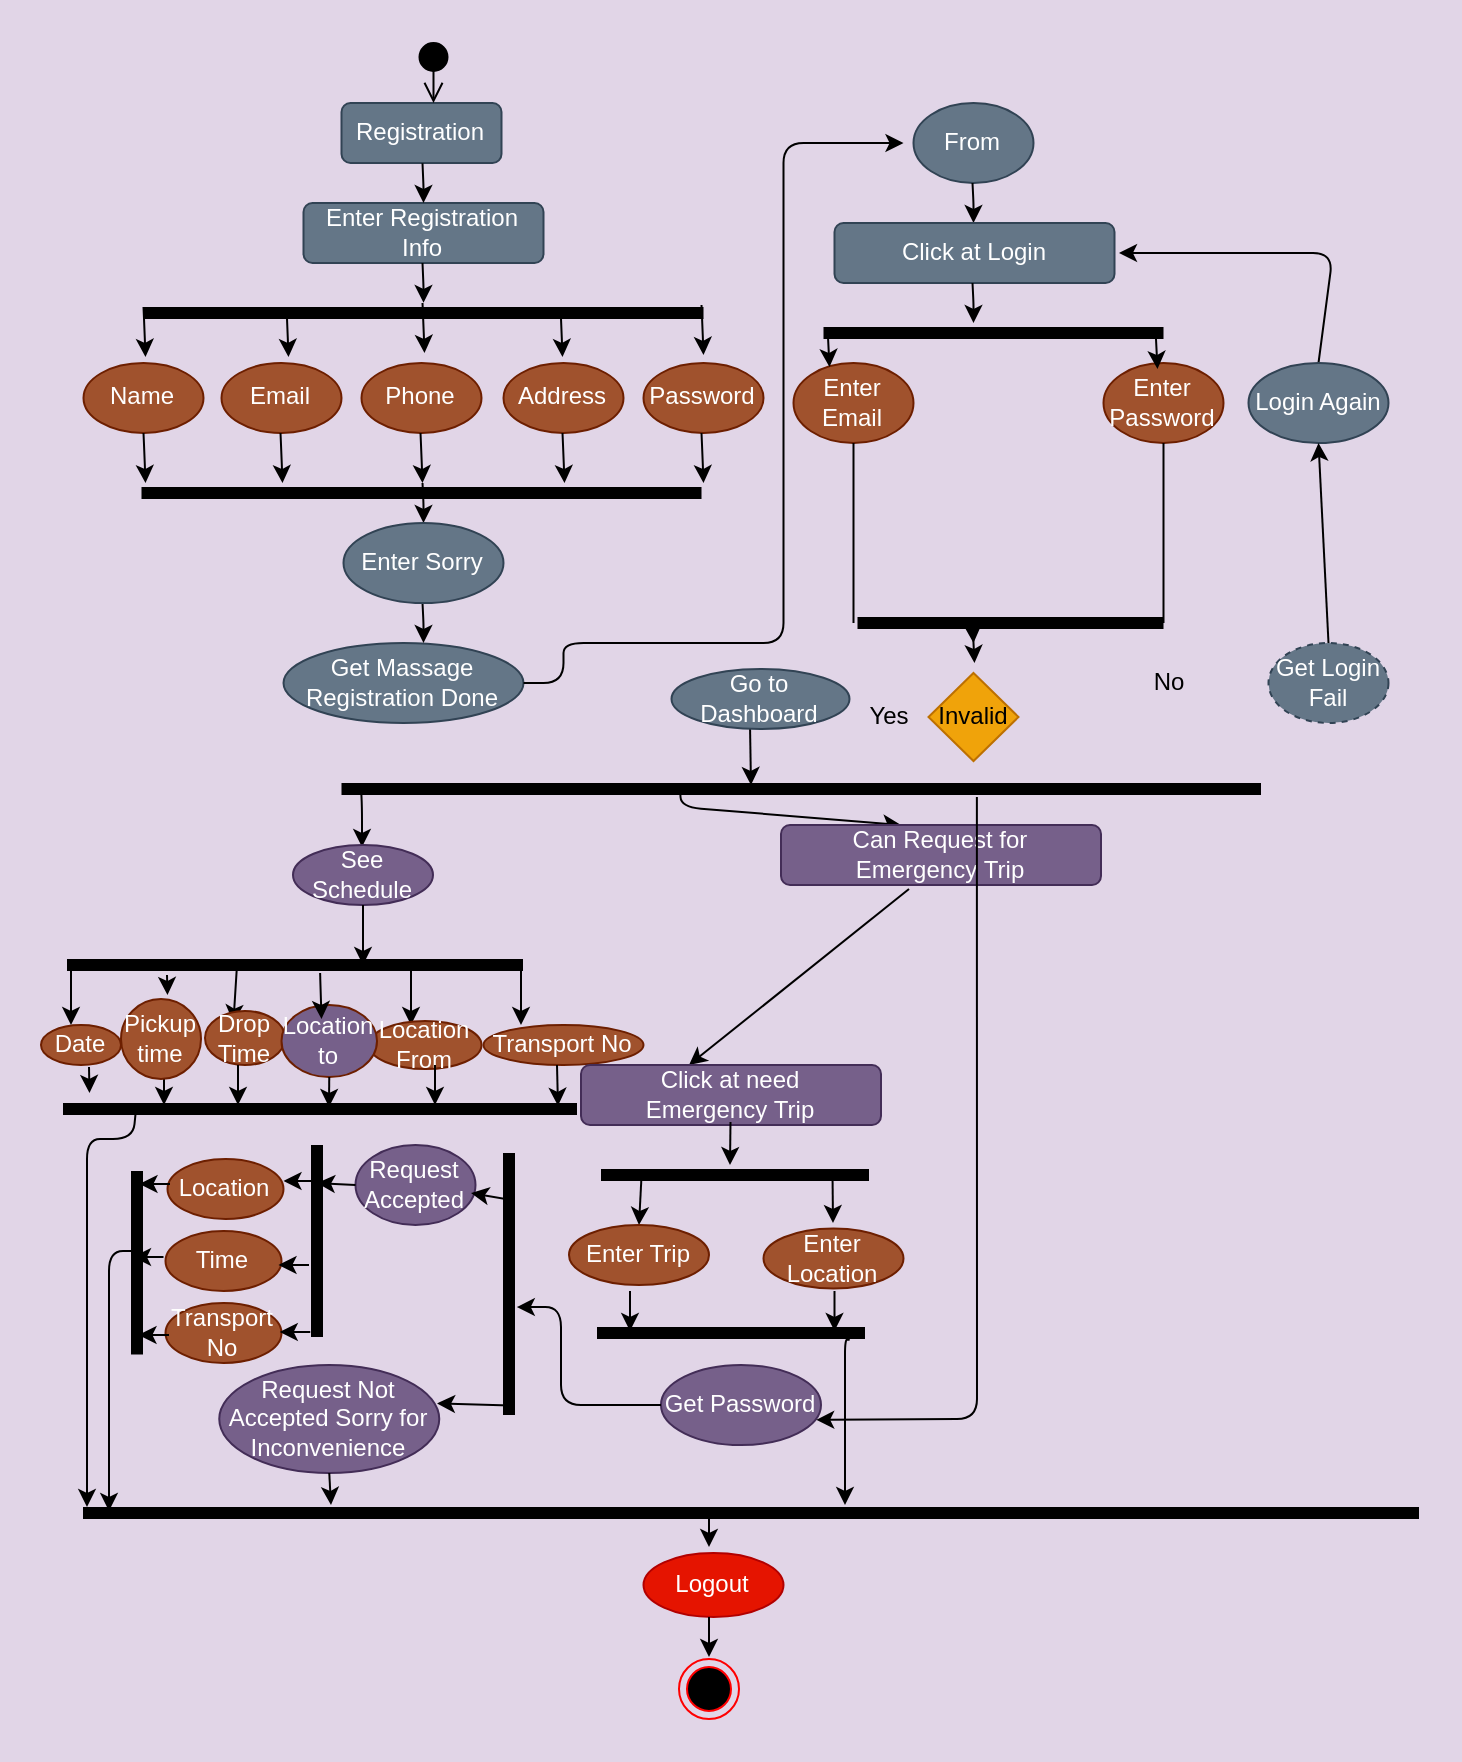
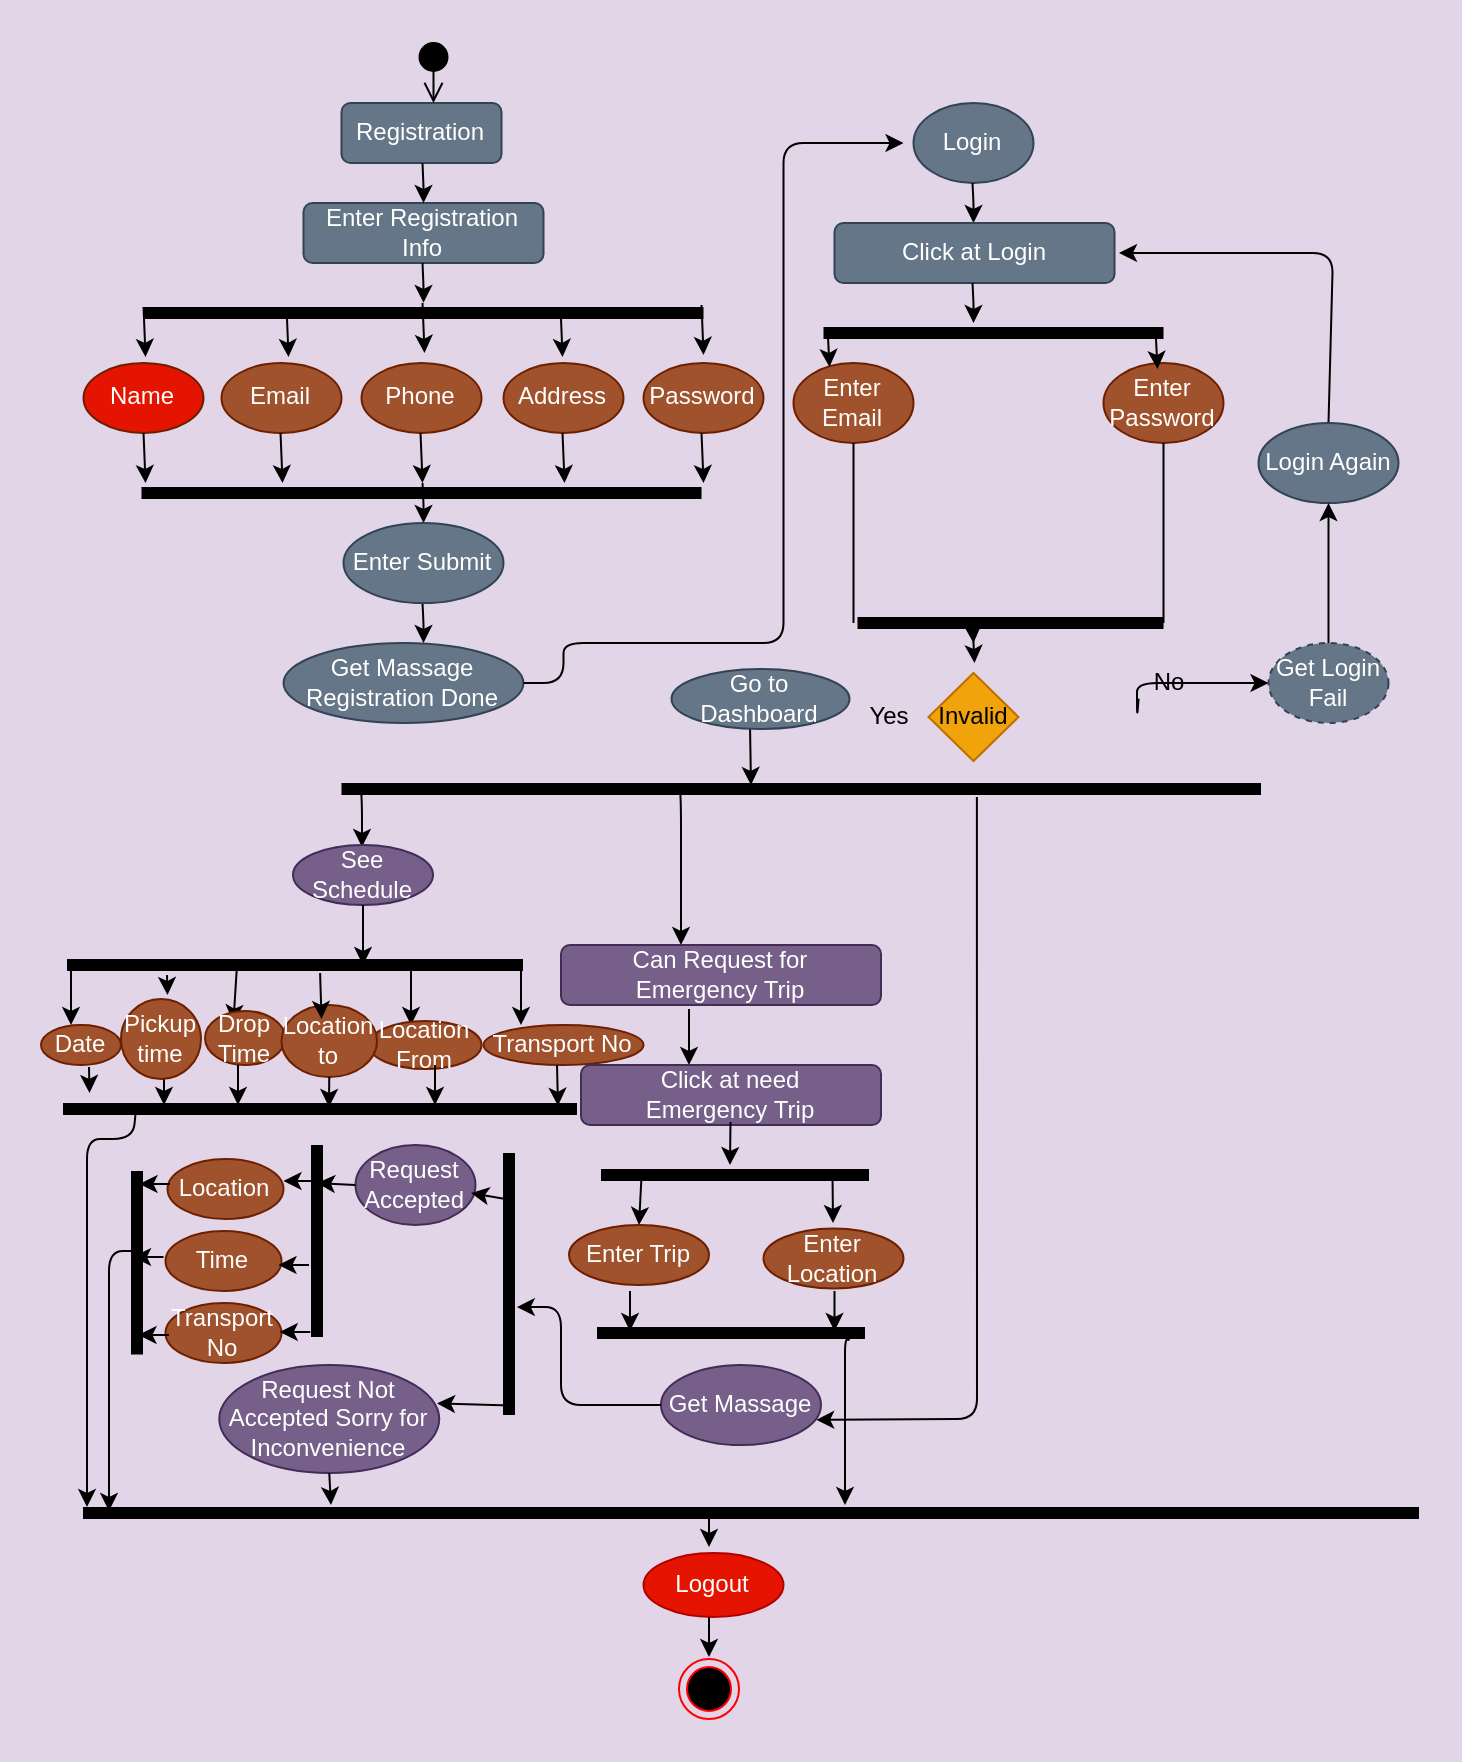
node "From": label "From" -> "Login"
node "Name": fillcolor #a0522d -> #e51400
node "Login Again": moved (1319, 403) -> (1329, 463)
node "Enter Sorry": label "Enter Sorry" -> "Enter Submit"
edge "No" -> "Get Login Fail": added
node "Can Request for Emergency Trip": moved (941, 855) -> (721, 975)
node "Location to": fillcolor #76608a -> #a0522d
node "Get Password": label "Get Password" -> "Get Massage"
